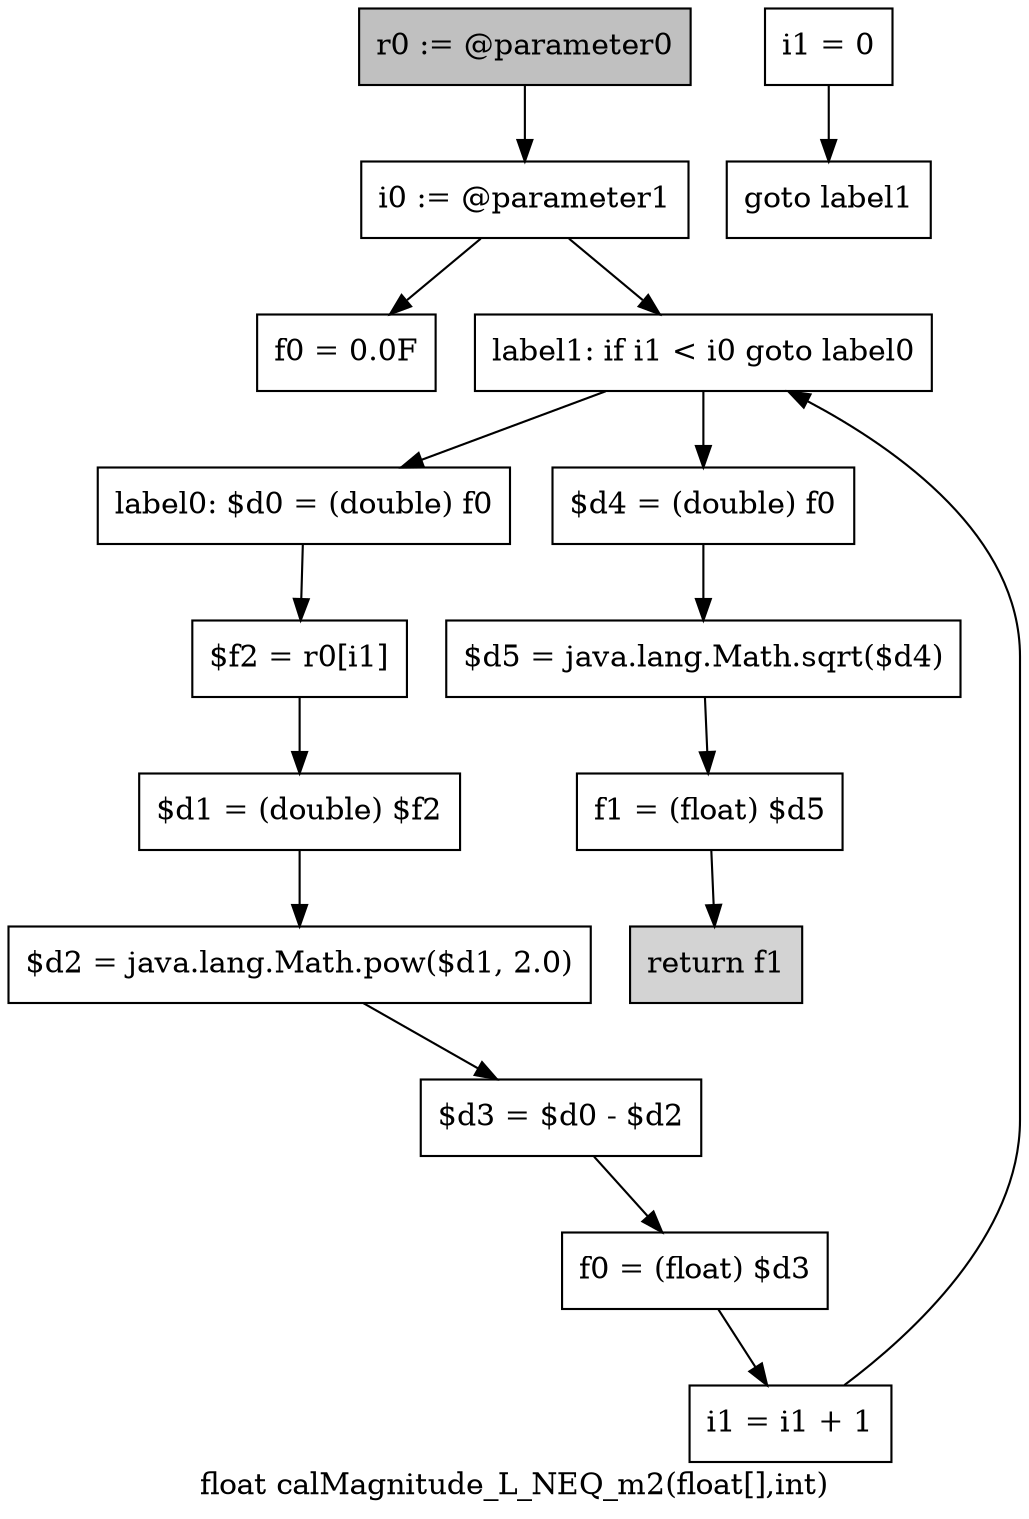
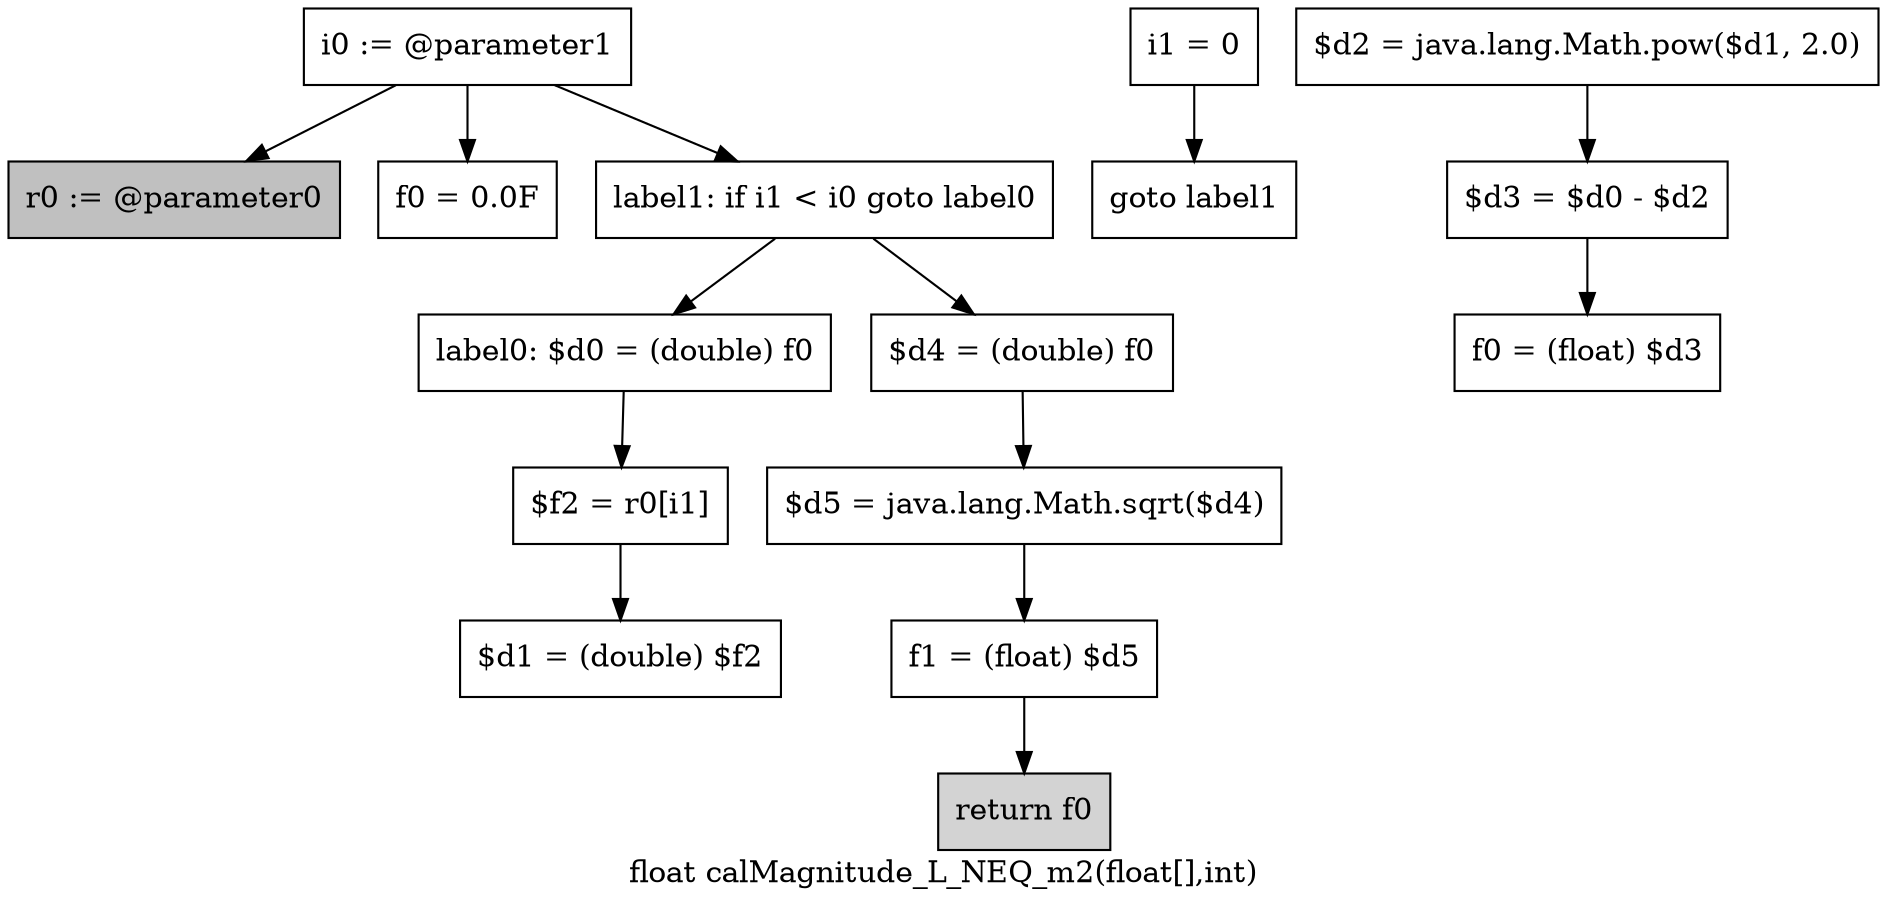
edge "r0 := @parameter0" -> "i0 := @parameter1": reversed
edge "$d1 = (double) $f2" -> "$d2 = java.lang.Math.pow($d1, 2.0)": removed
node "return f1": label "return f1" -> "return f0"
node "i1 = i1 + 1": removed
